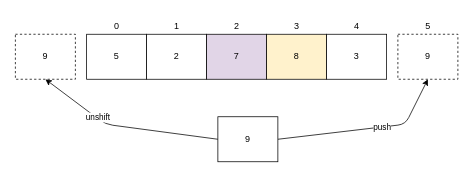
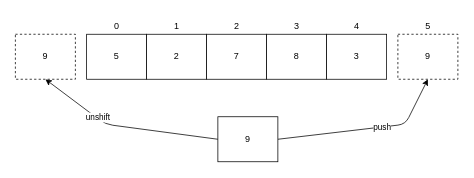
node "7": fillcolor #e1d5e7 -> #ffffff
node "8": fillcolor #fff2cc -> #ffffff
